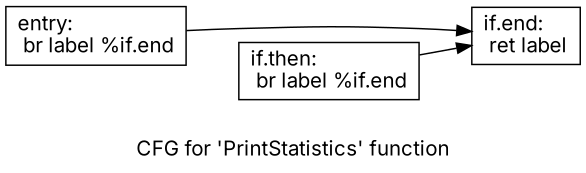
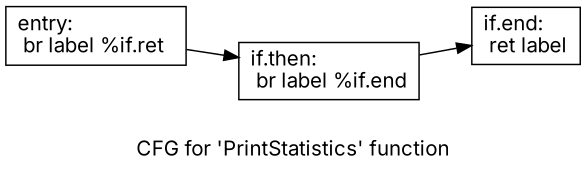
edge "entry:" -> "if.end:": now "entry:" -> "if.then:"
node "entry:": text "br label %if.end" -> "br label %if.ret"
